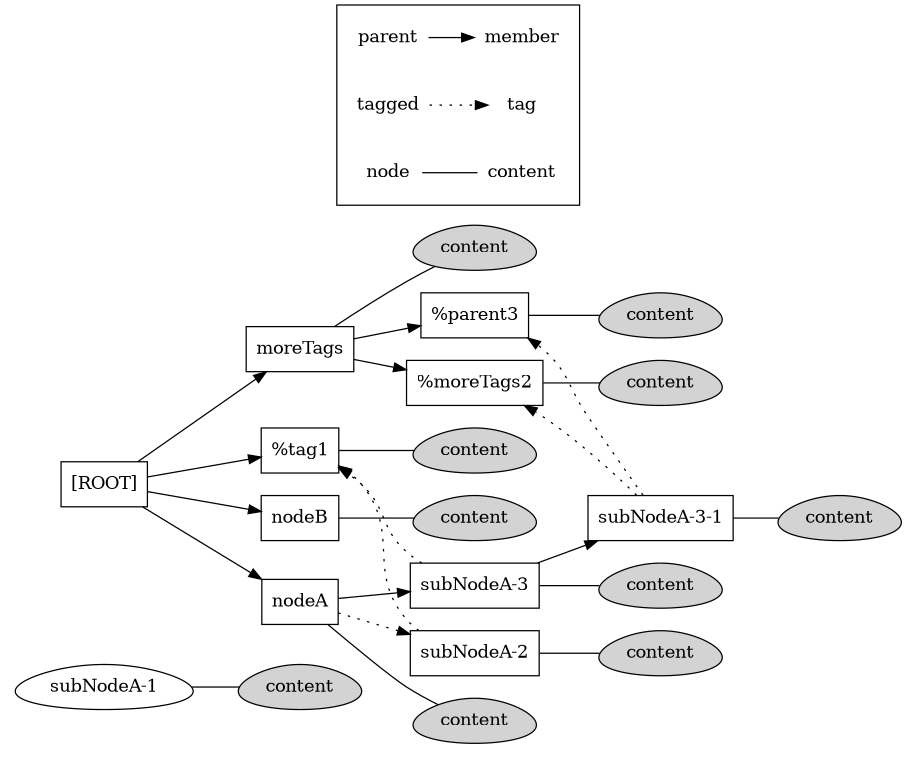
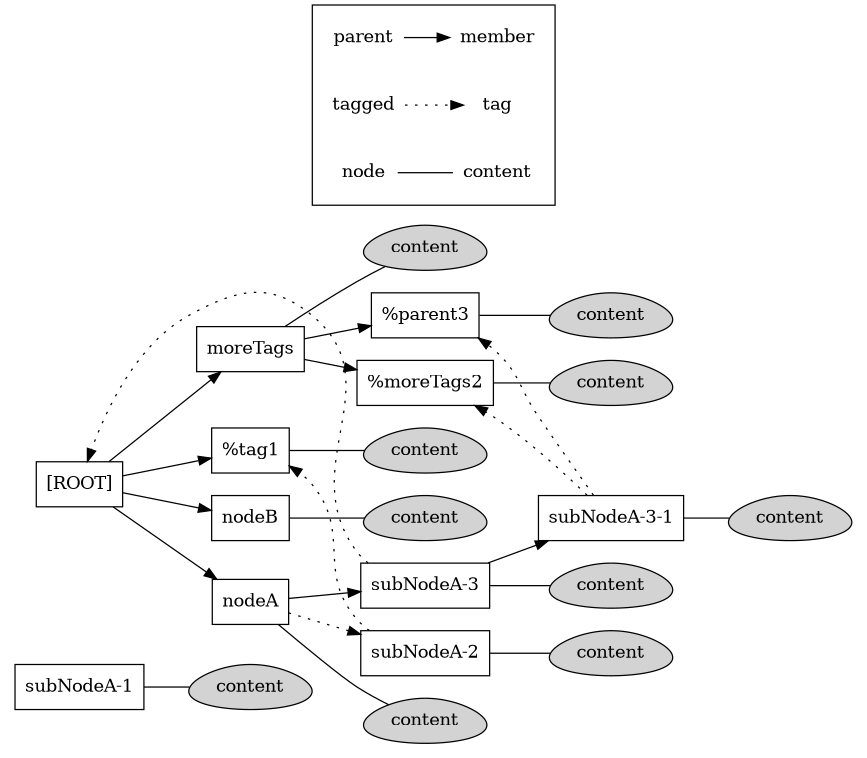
edge "subNodeA-3" -> "%tag1": now "subNodeA-3" -> "[ROOT]"
node "subNodeA-1": shape egg -> box
